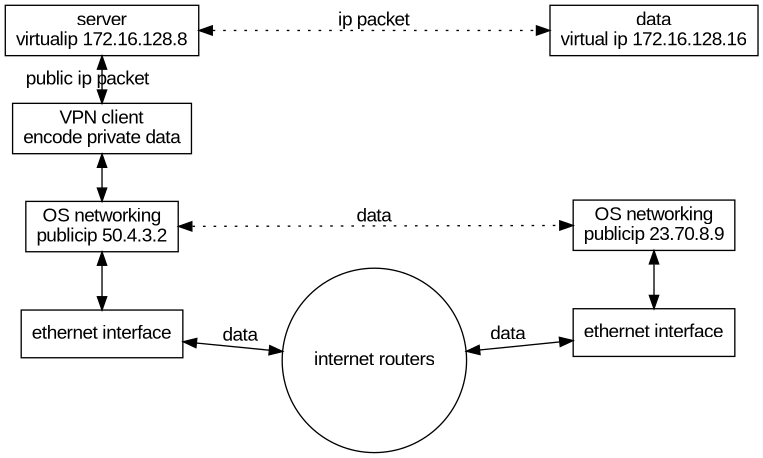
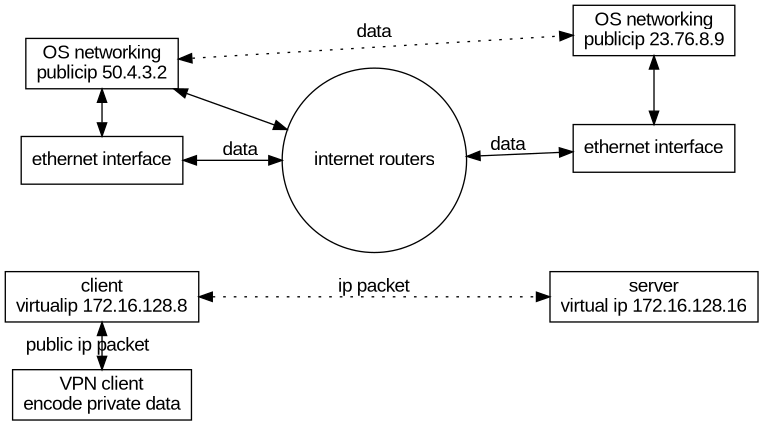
node "server virtualip 172.16.128.8": label "server virtualip 172.16.128.8" -> "client virtualip 172.16.128.8"
node "data virtual ip 172.16.128.16": label "data virtual ip 172.16.128.16" -> "server virtual ip 172.16.128.16"
edge "VPN client encode private data" -- "OS networking publicip 50.4.3.2": now "internet routers" -- "OS networking publicip 50.4.3.2"
node "OS networking publicip 23.70.8.9": label "OS networking publicip 23.70.8.9" -> "OS networking publicip 23.76.8.9"
